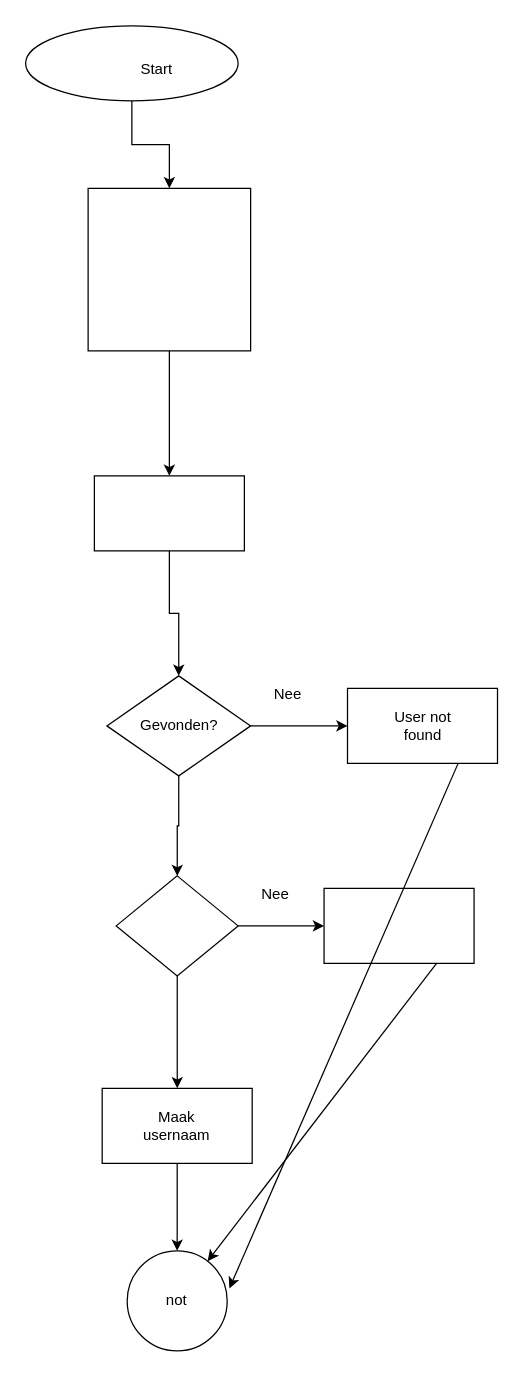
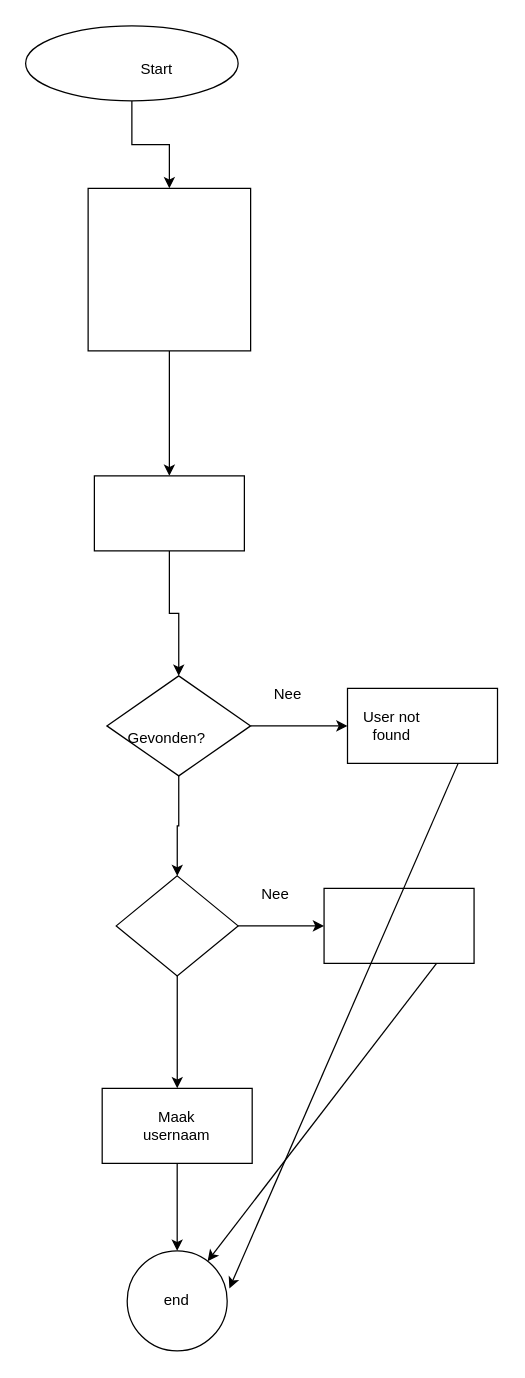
node "Gevonden?": moved (179, 726) -> (166, 738)
node "User not found": moved (423, 726) -> (391, 726)
node "not": label "not" -> "end"
